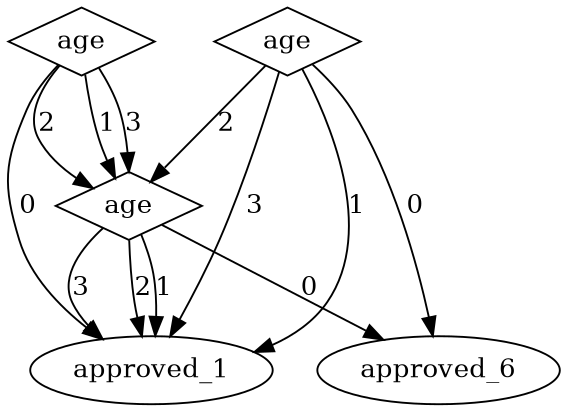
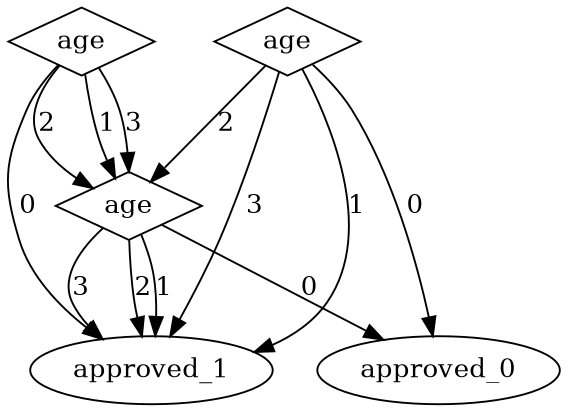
node "approved_6": label "approved_6" -> "approved_0"
